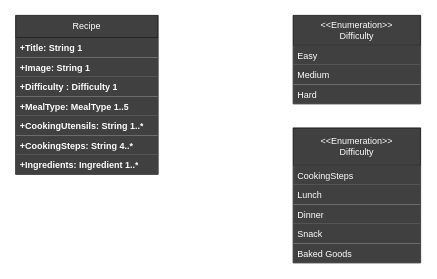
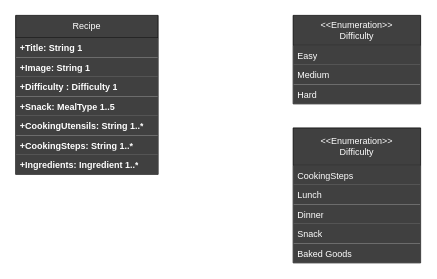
node "+MealType: MealType 1..5": label "+MealType: MealType 1..5" -> "+Snack: MealType 1..5"
node "+CookingSteps: String 4..*": label "+CookingSteps: String 4..*" -> "+CookingSteps: String 1..*"
